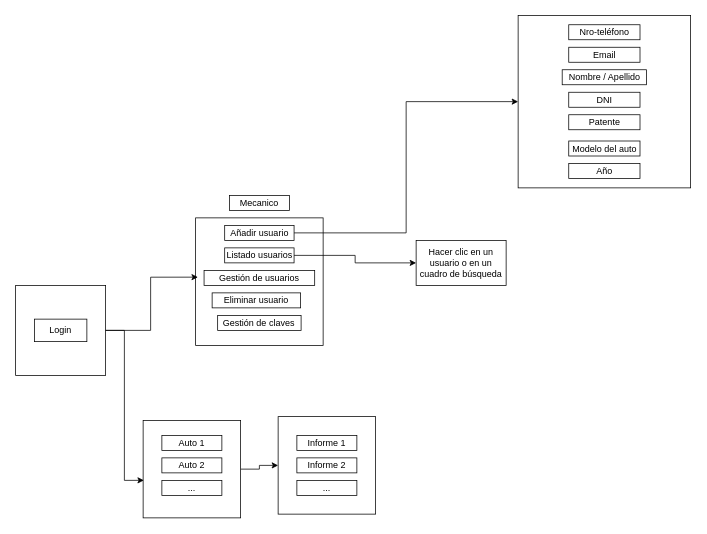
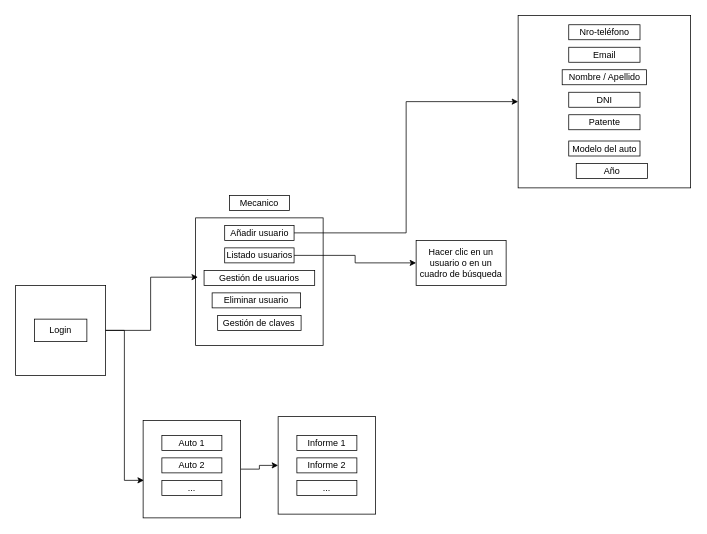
node "Año": moved (604, 171) -> (612, 171)
